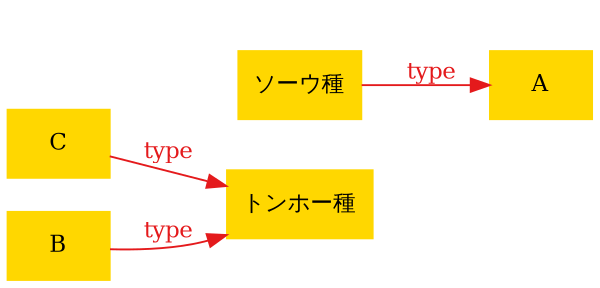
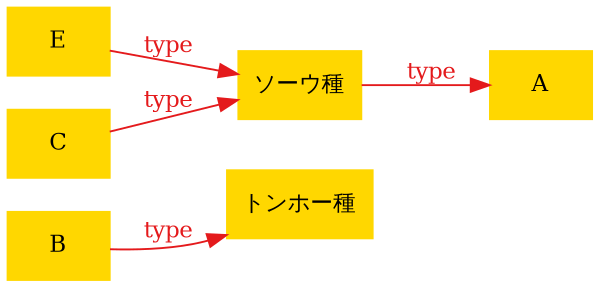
node "E": added
edge "C" -> "トンホー種": now "C" -> "ソーウ種"
